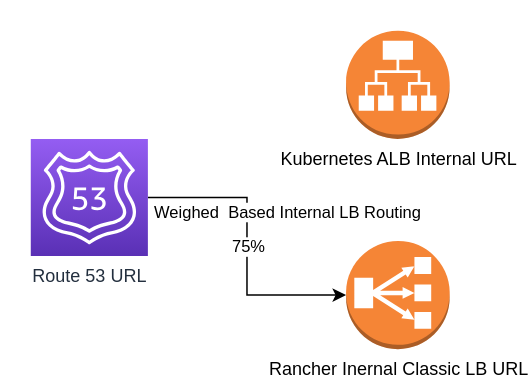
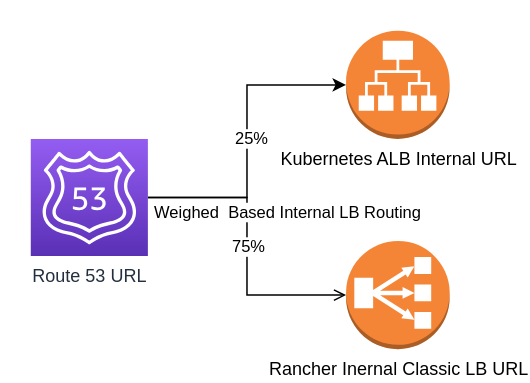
edge "Route 53 URL" -> "Kubernetes ALB Internal URL": added, label "25%"
edge "Route 53 URL" -> "Rancher Inernal Classic LB URL": arrowhead classic -> open
